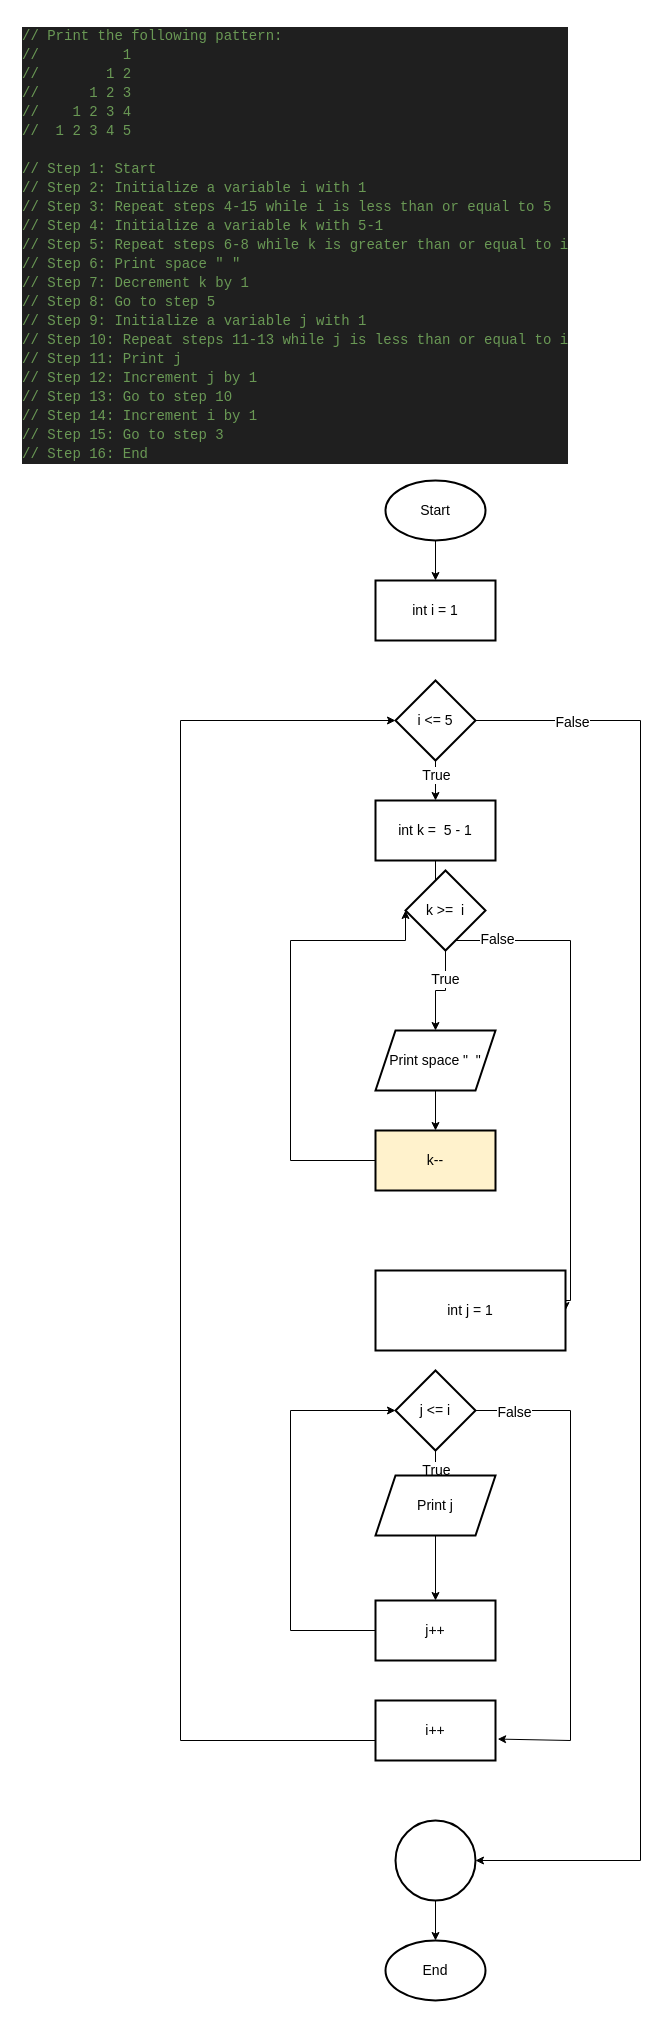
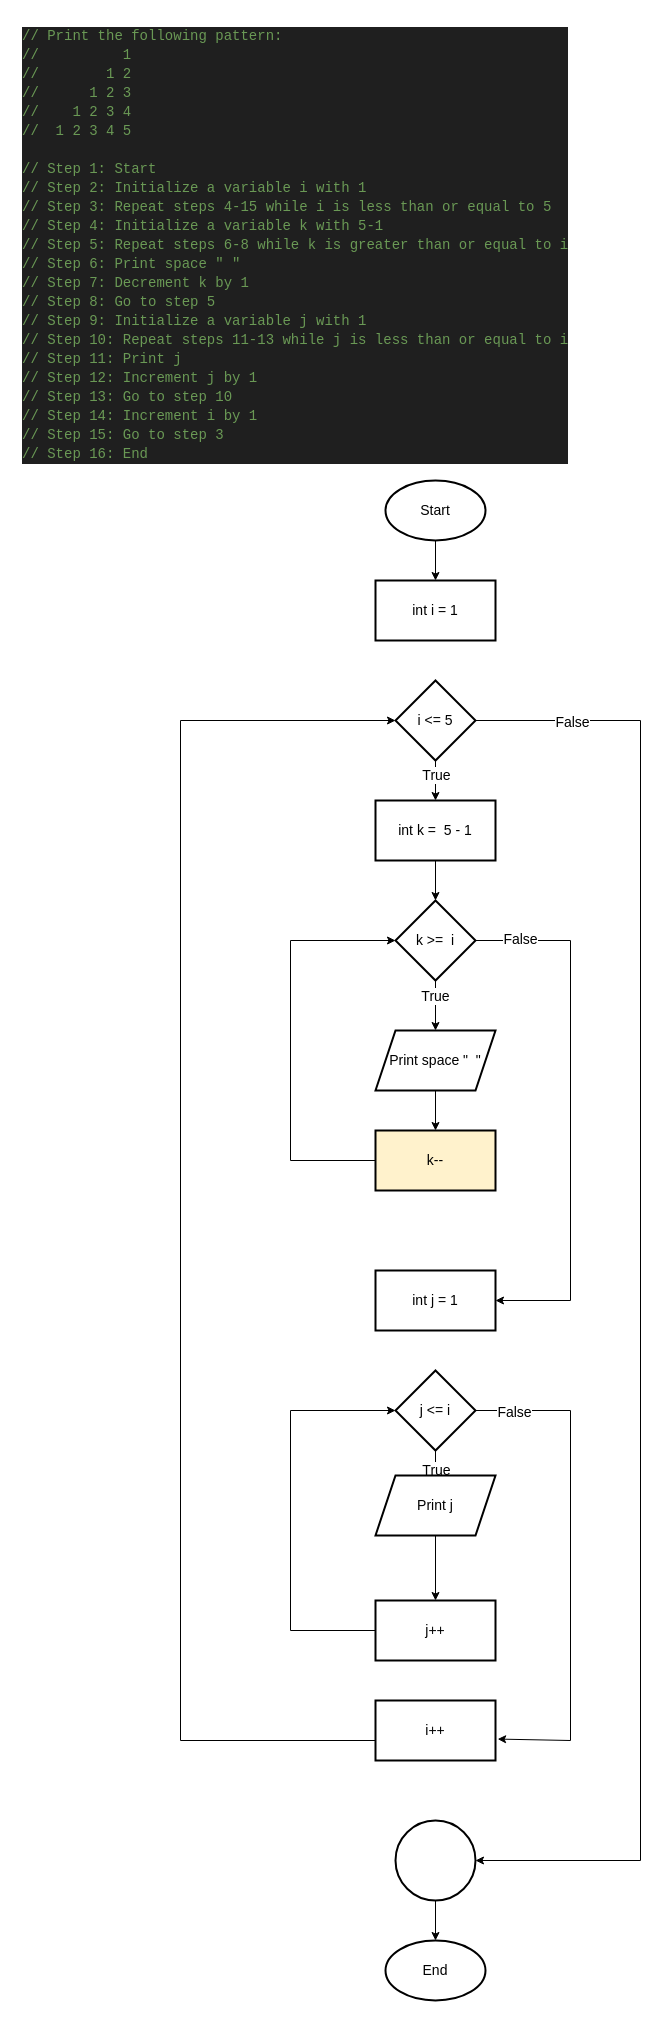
node "k >= i": moved (446, 911) -> (436, 941)
node "int j = 1": size 190x80 -> 120x60
